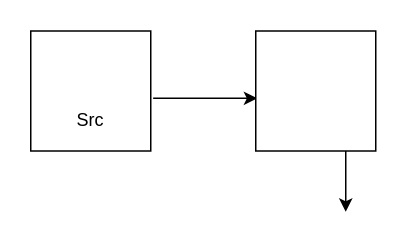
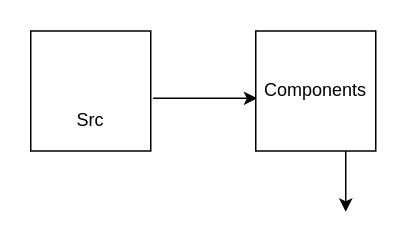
node "Components": added
